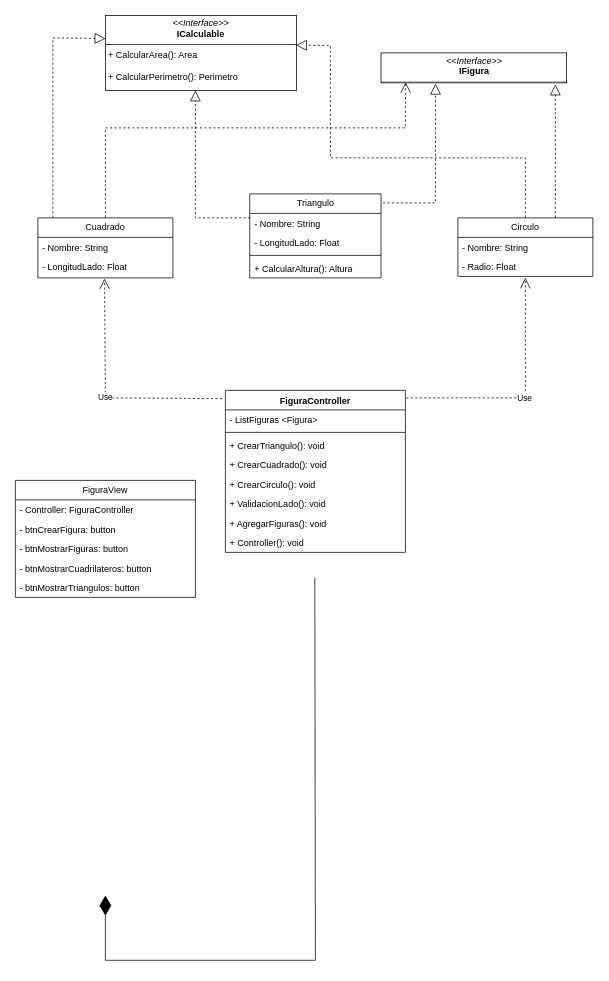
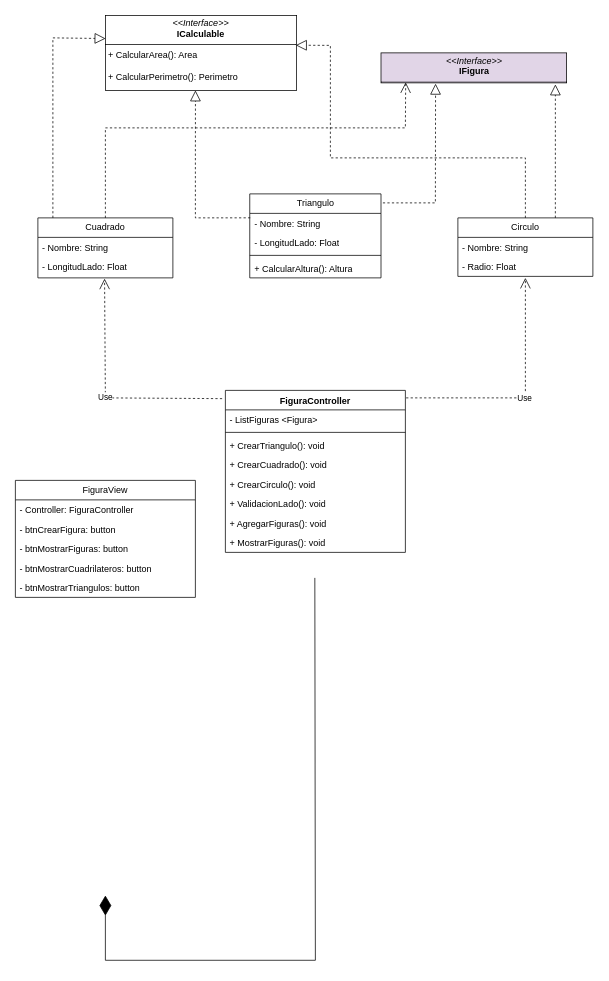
node "<<Interface>> IFigura": fillcolor #ffffff -> #e1d5e7
node "+ Controller(): void": label "+ Controller(): void" -> "+ MostrarFiguras(): void"
